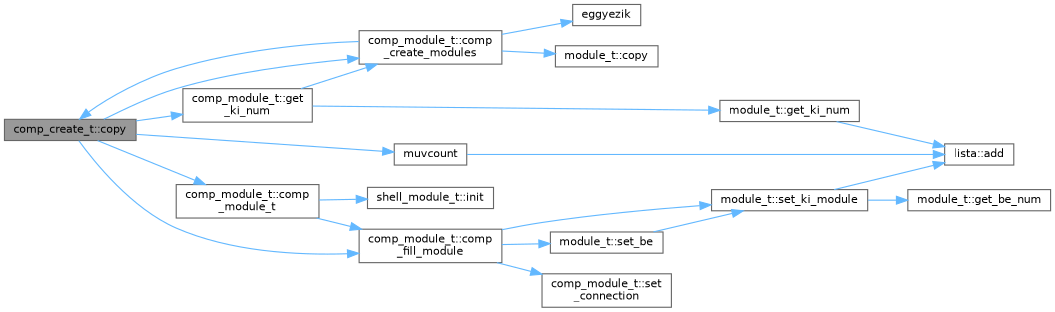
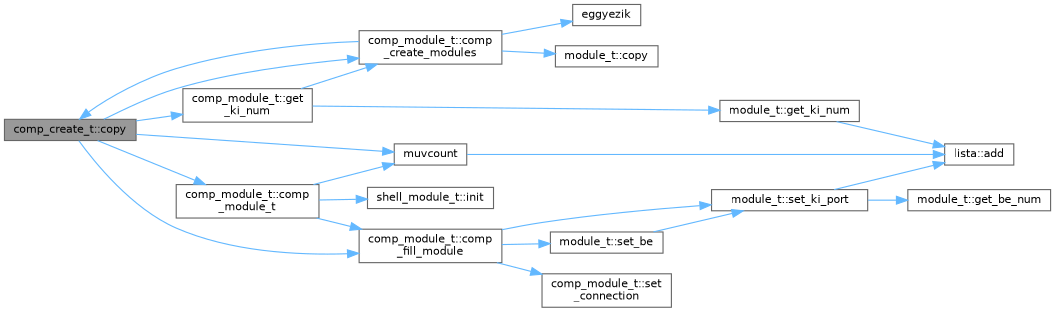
edge "comp_module_t::comp _module_t" -> "muvcount": added
node "module_t::set_ki_module": label "module_t::set_ki_module" -> "module_t::set_ki_port"
